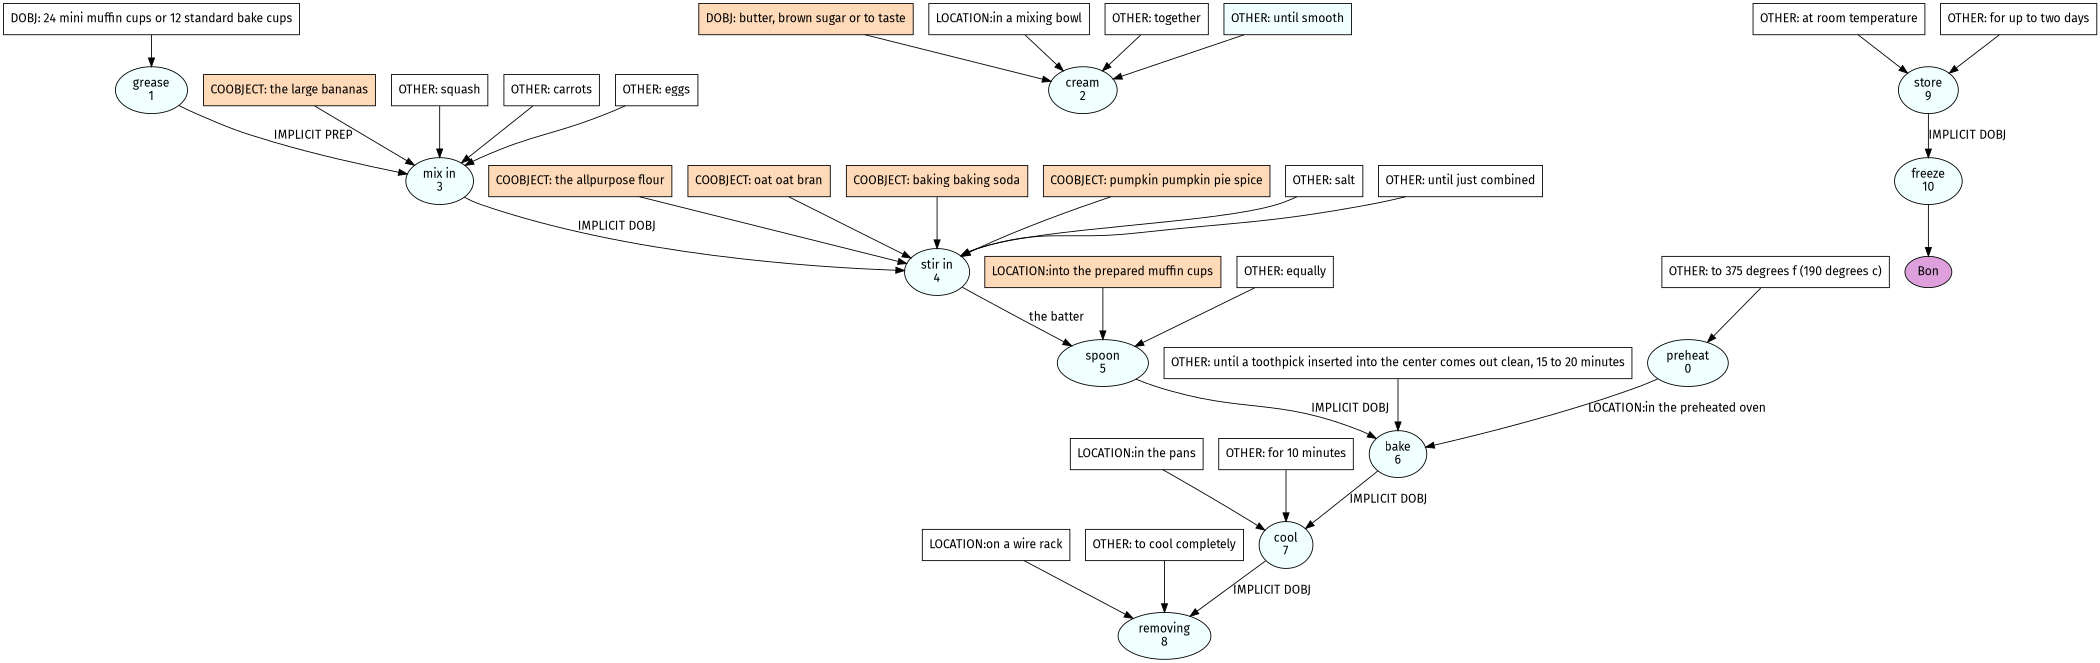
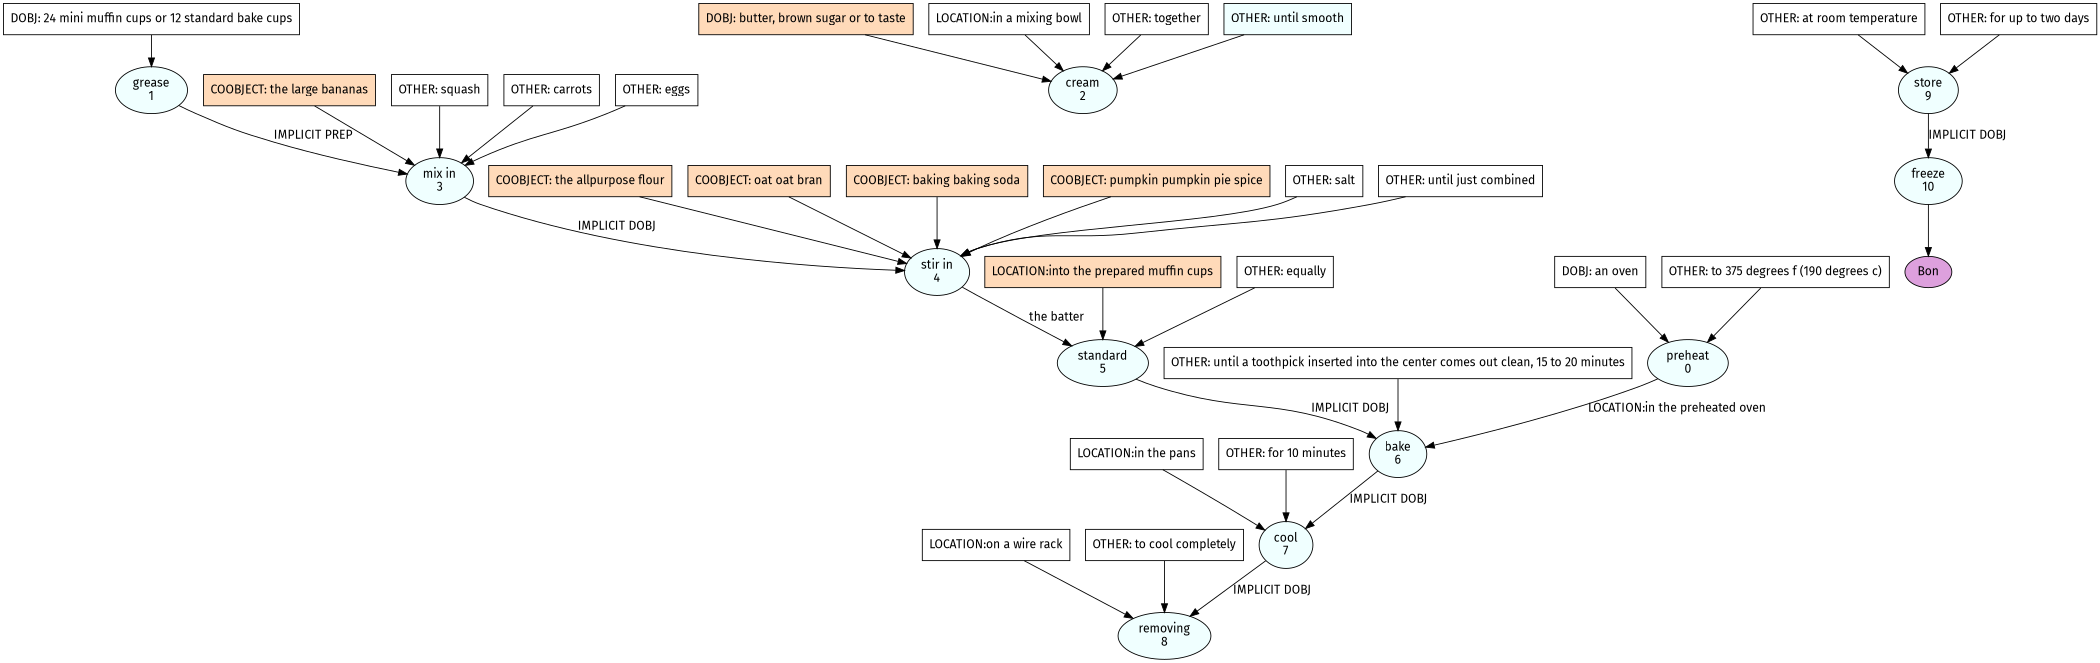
node "DOBJ: an oven": added
node "spoon 5": label "spoon 5" -> "standard 5"
